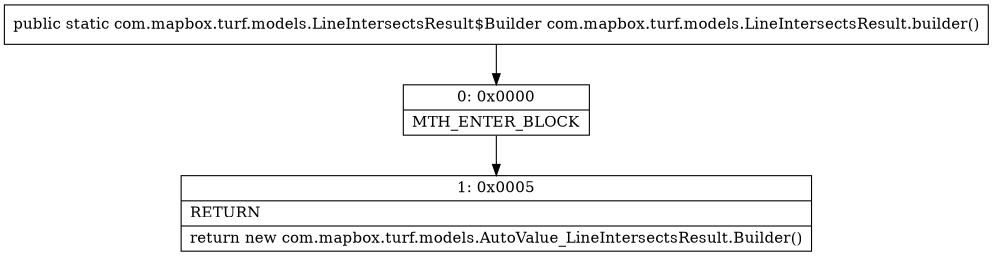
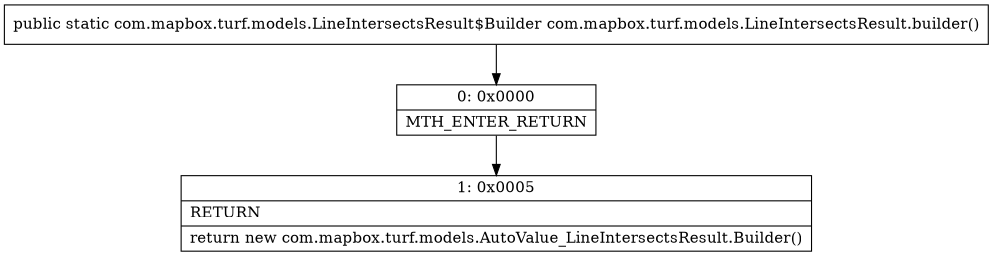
node "0: 0x0000": text "MTH_ENTER_BLOCK" -> "MTH_ENTER_RETURN"
